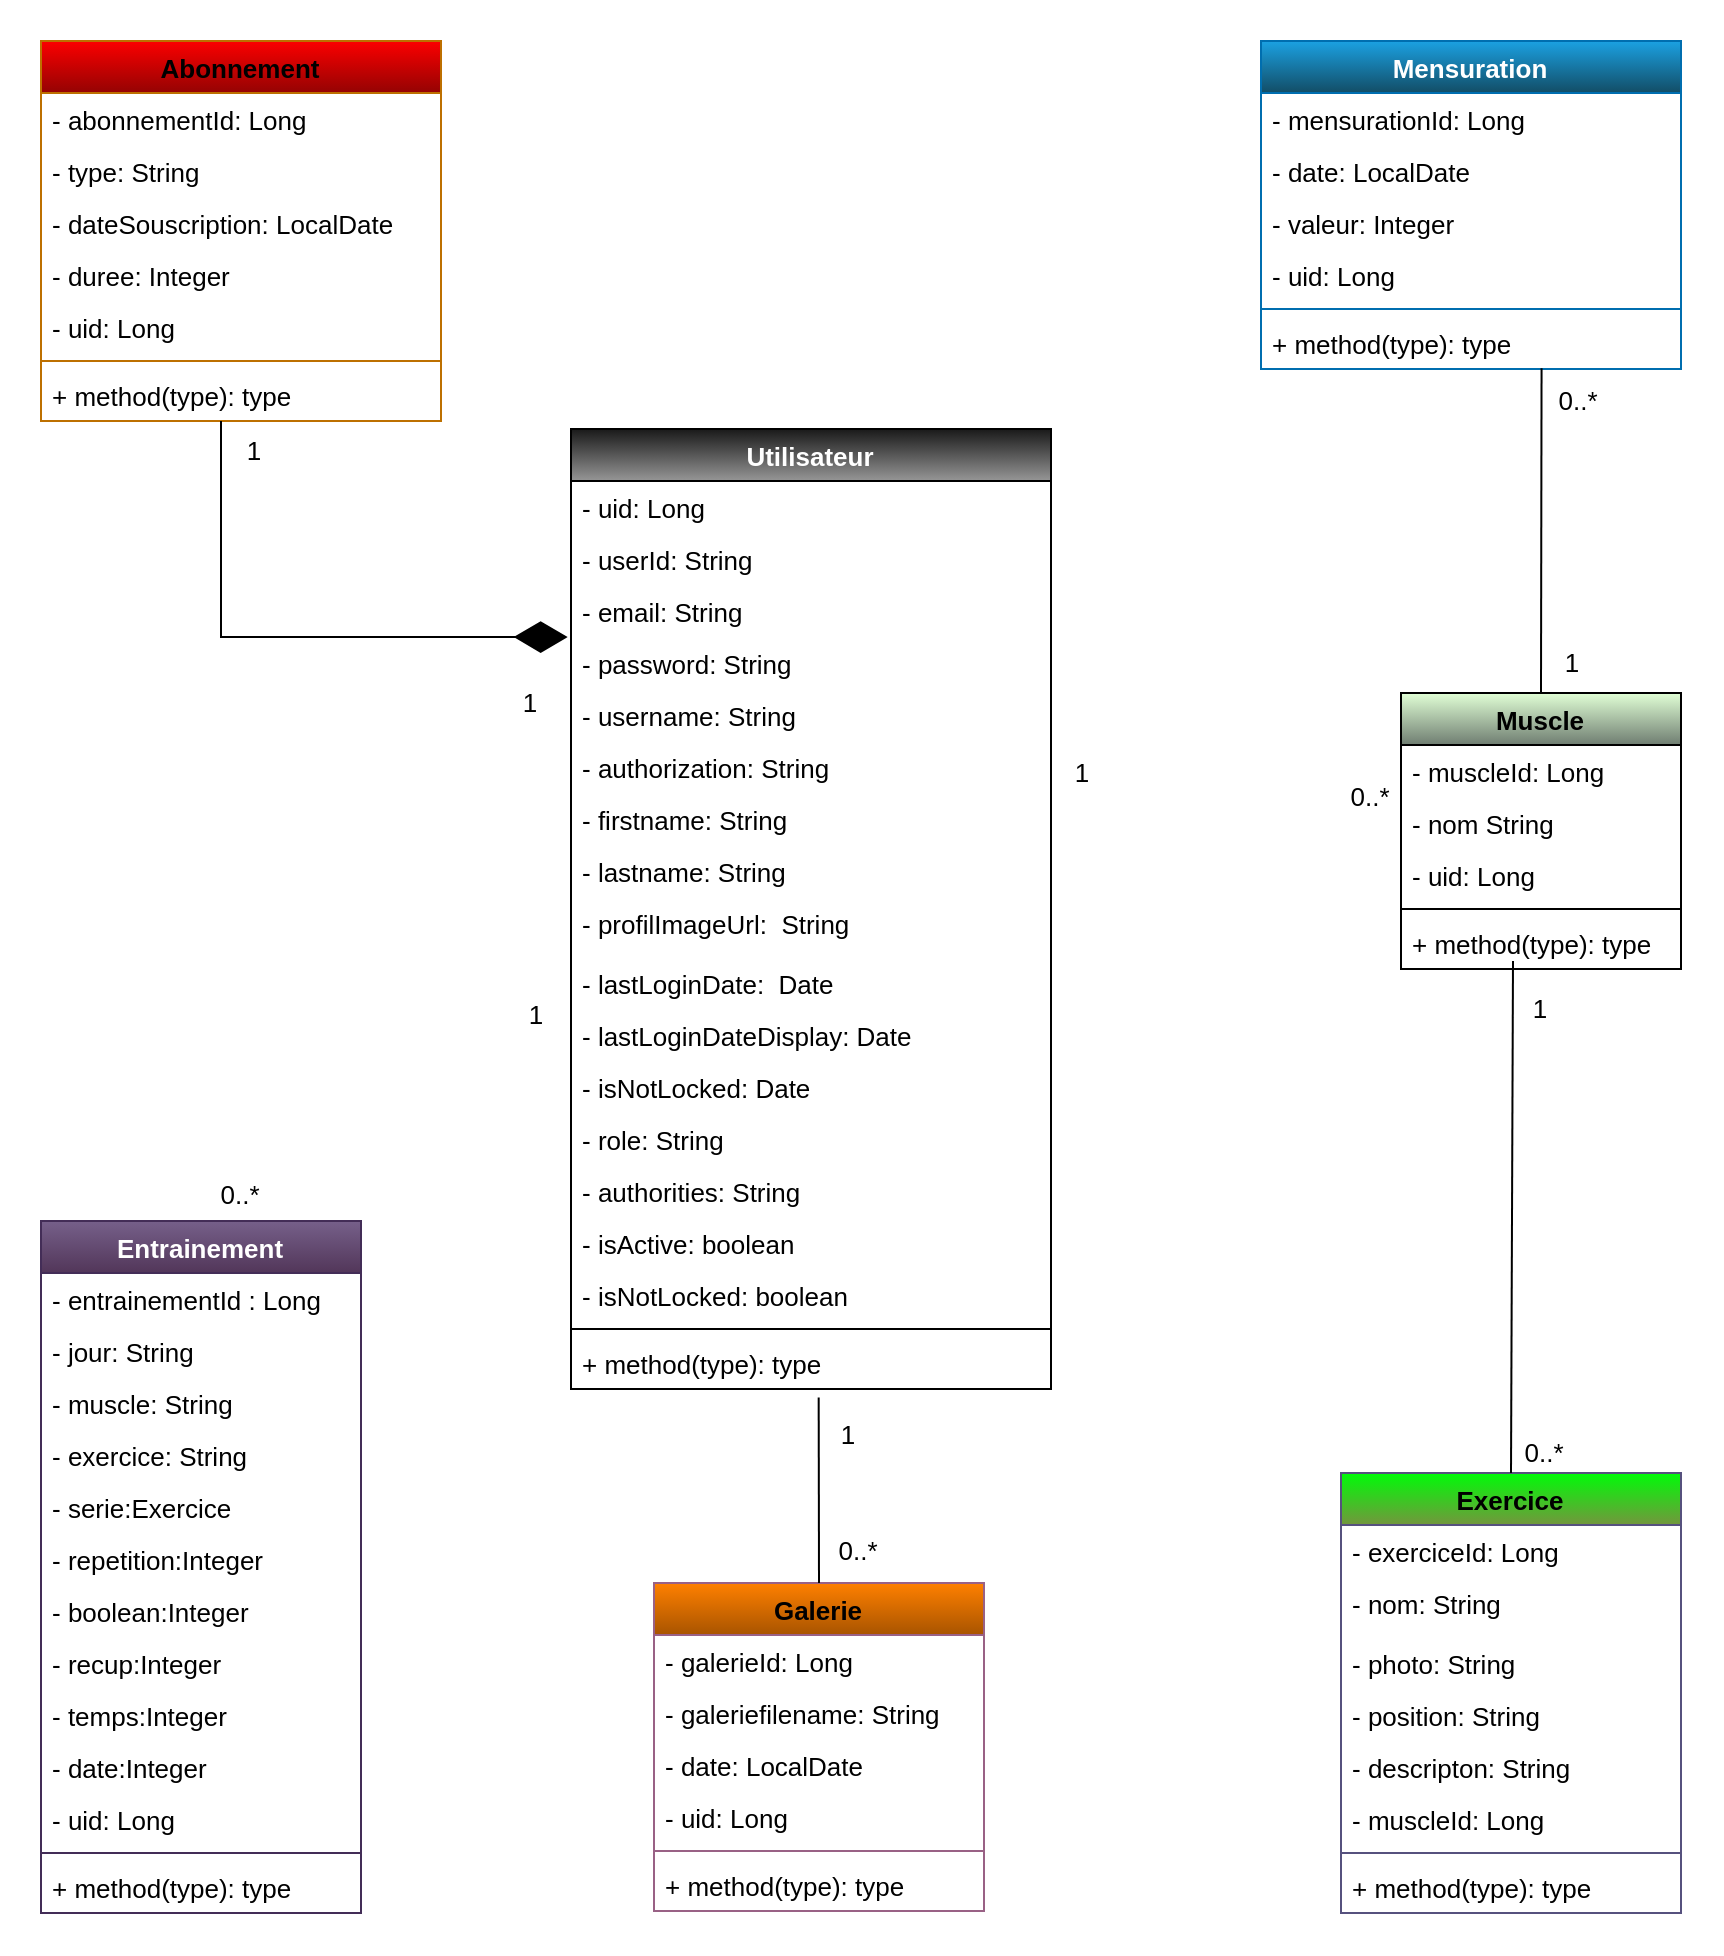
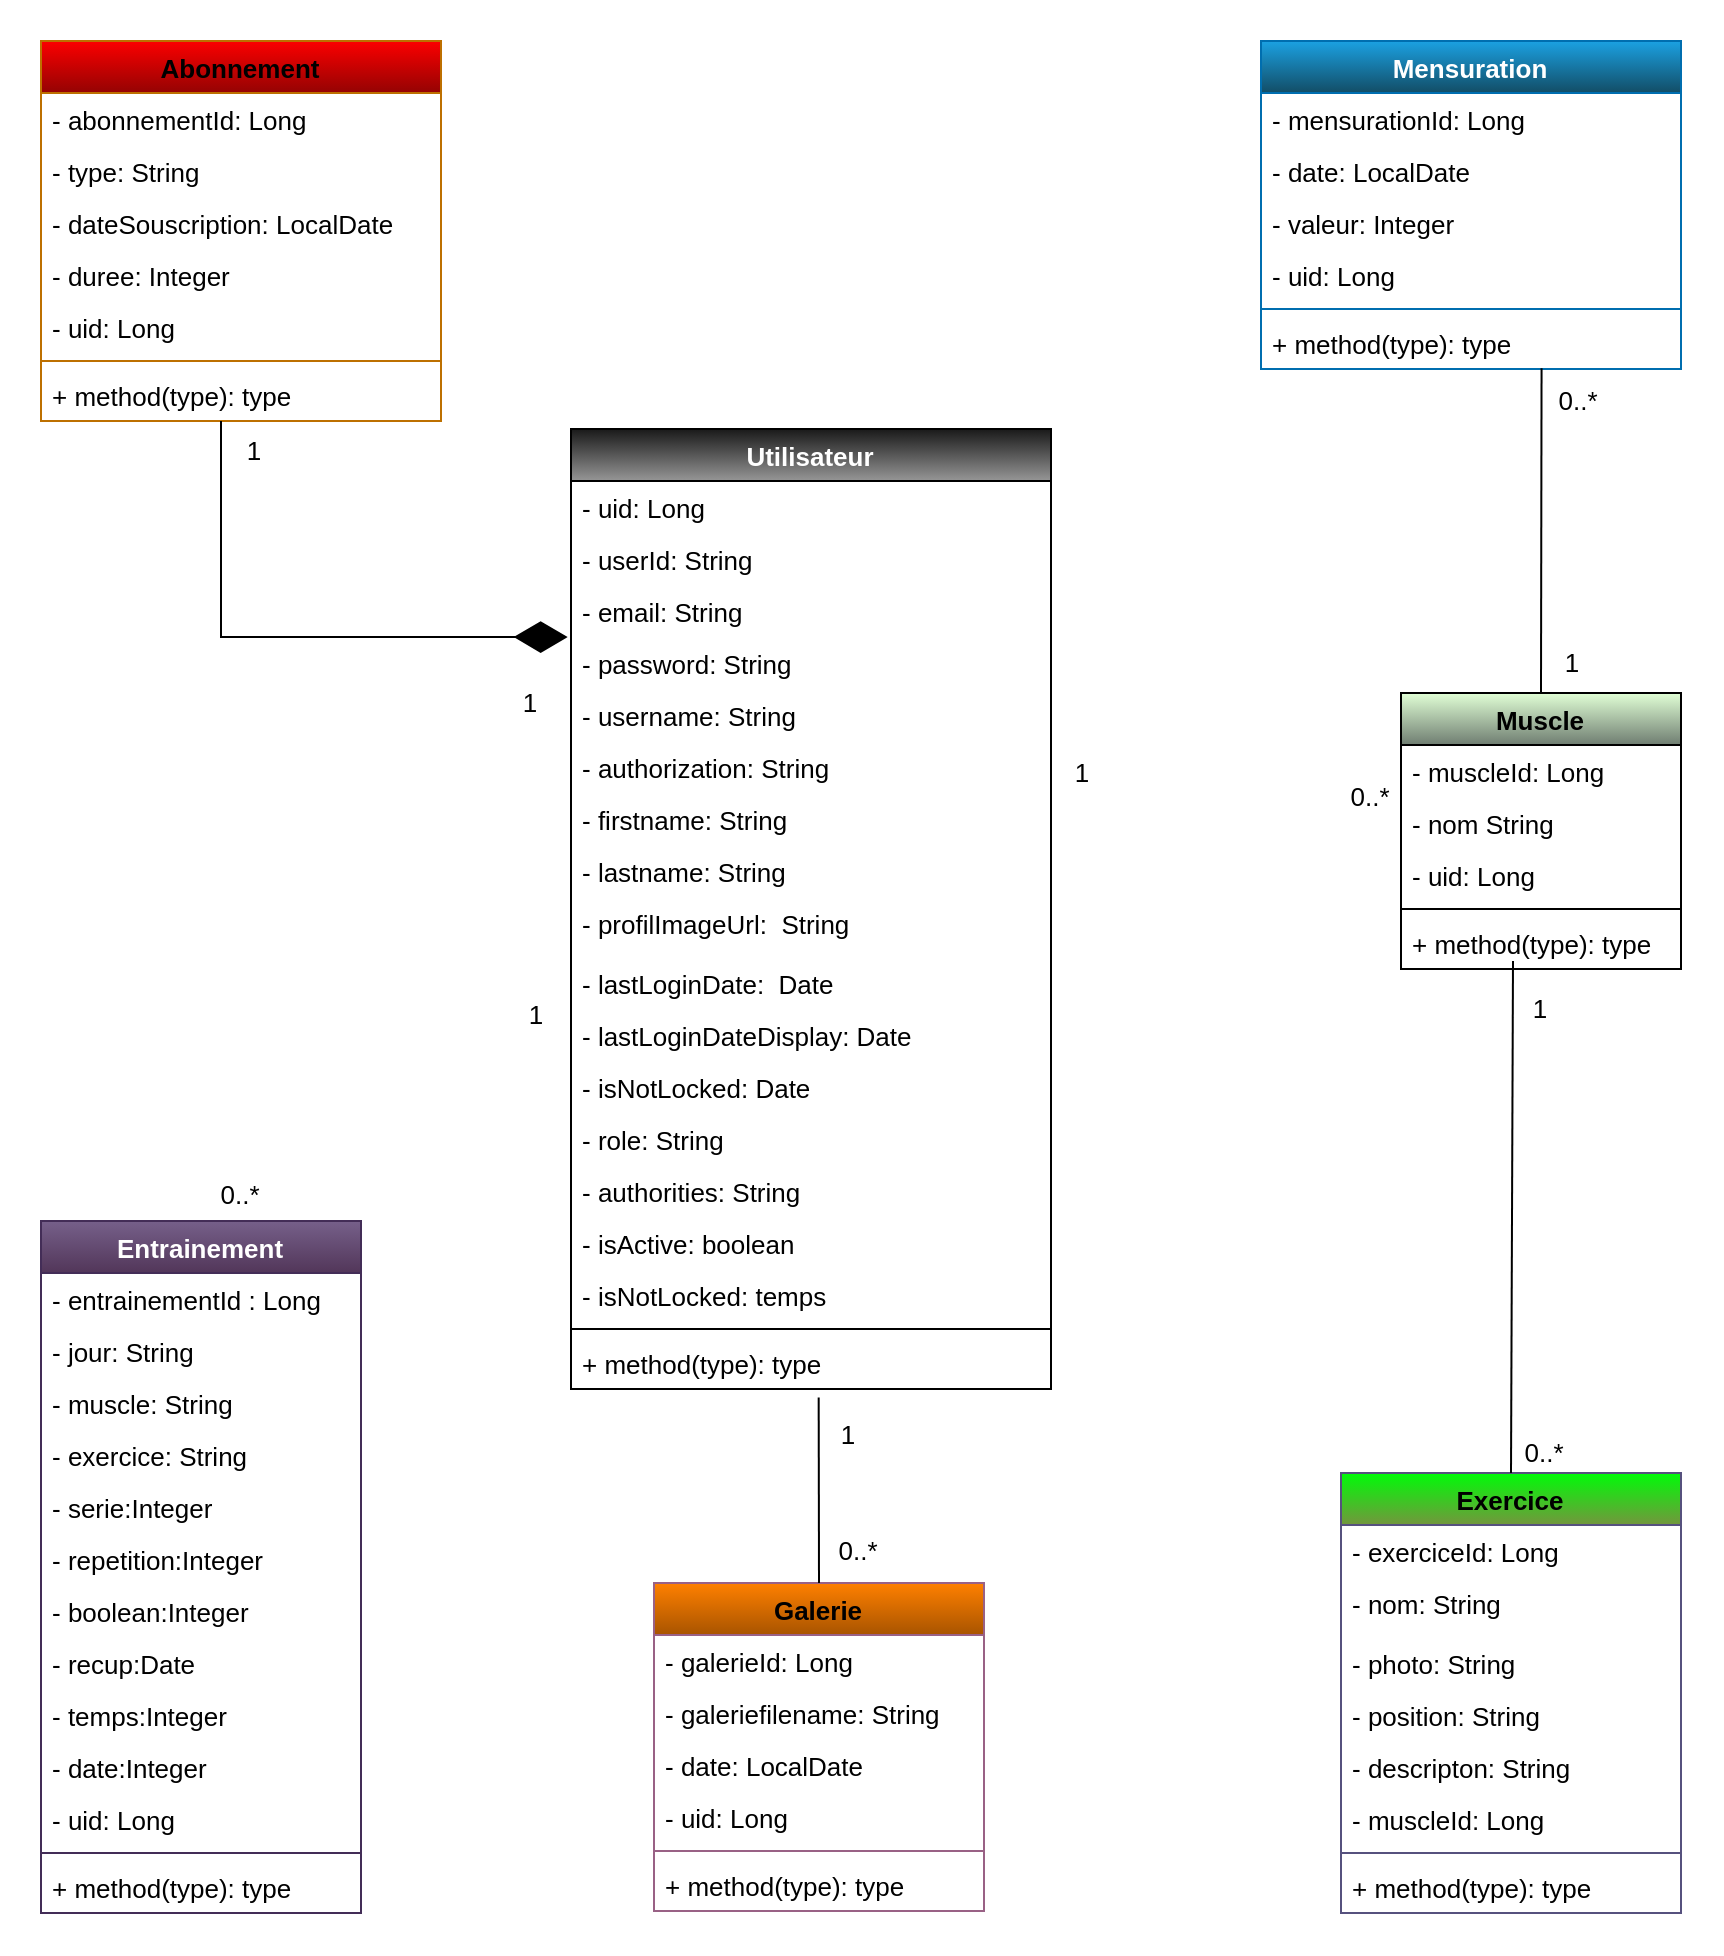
node "- isNotLocked: boolean": label "- isNotLocked: boolean" -> "- isNotLocked: temps"
node "- serie:Exercice": label "- serie:Exercice" -> "- serie:Integer"
node "- recup:Integer": label "- recup:Integer" -> "- recup:Date"
